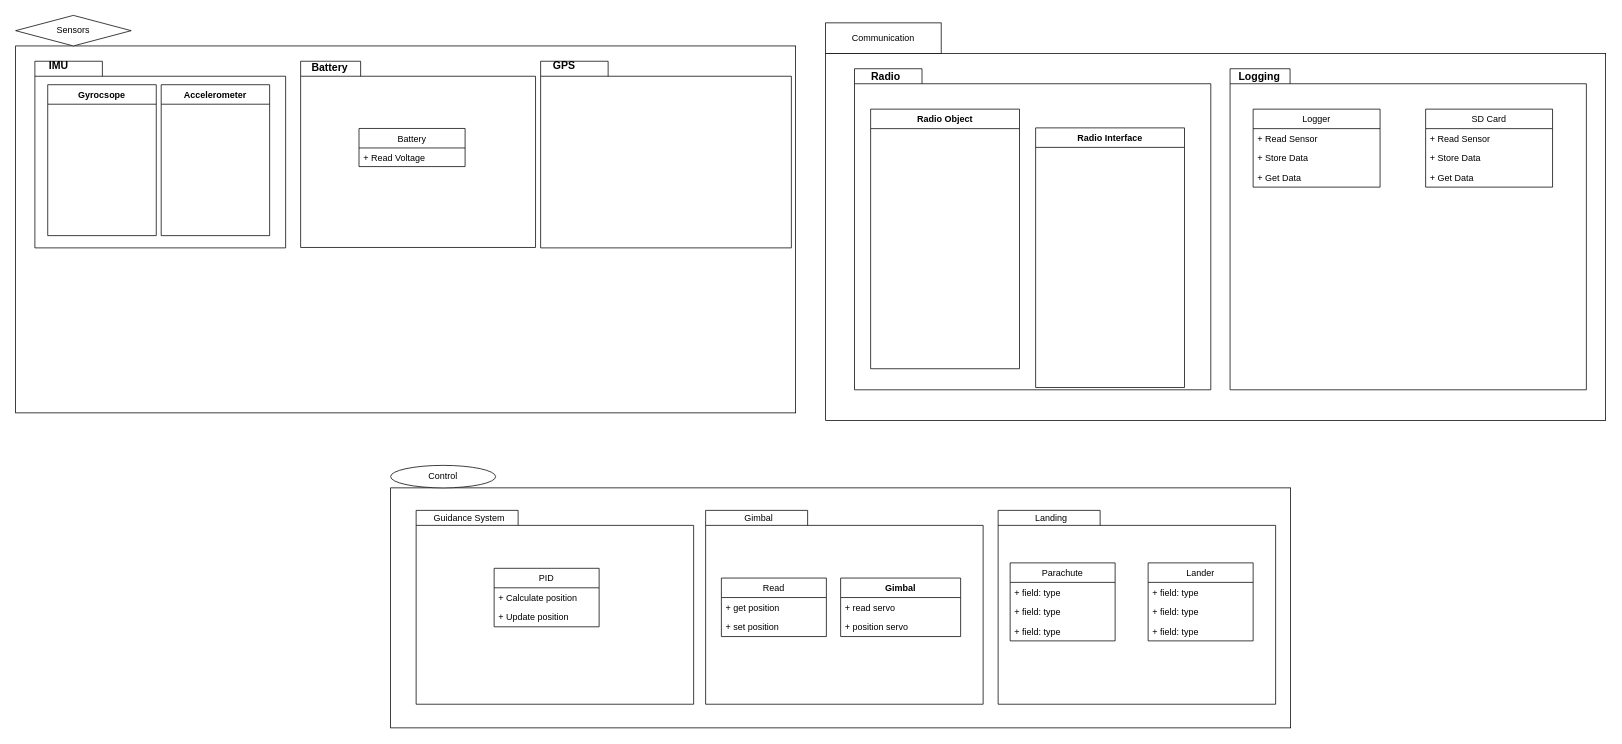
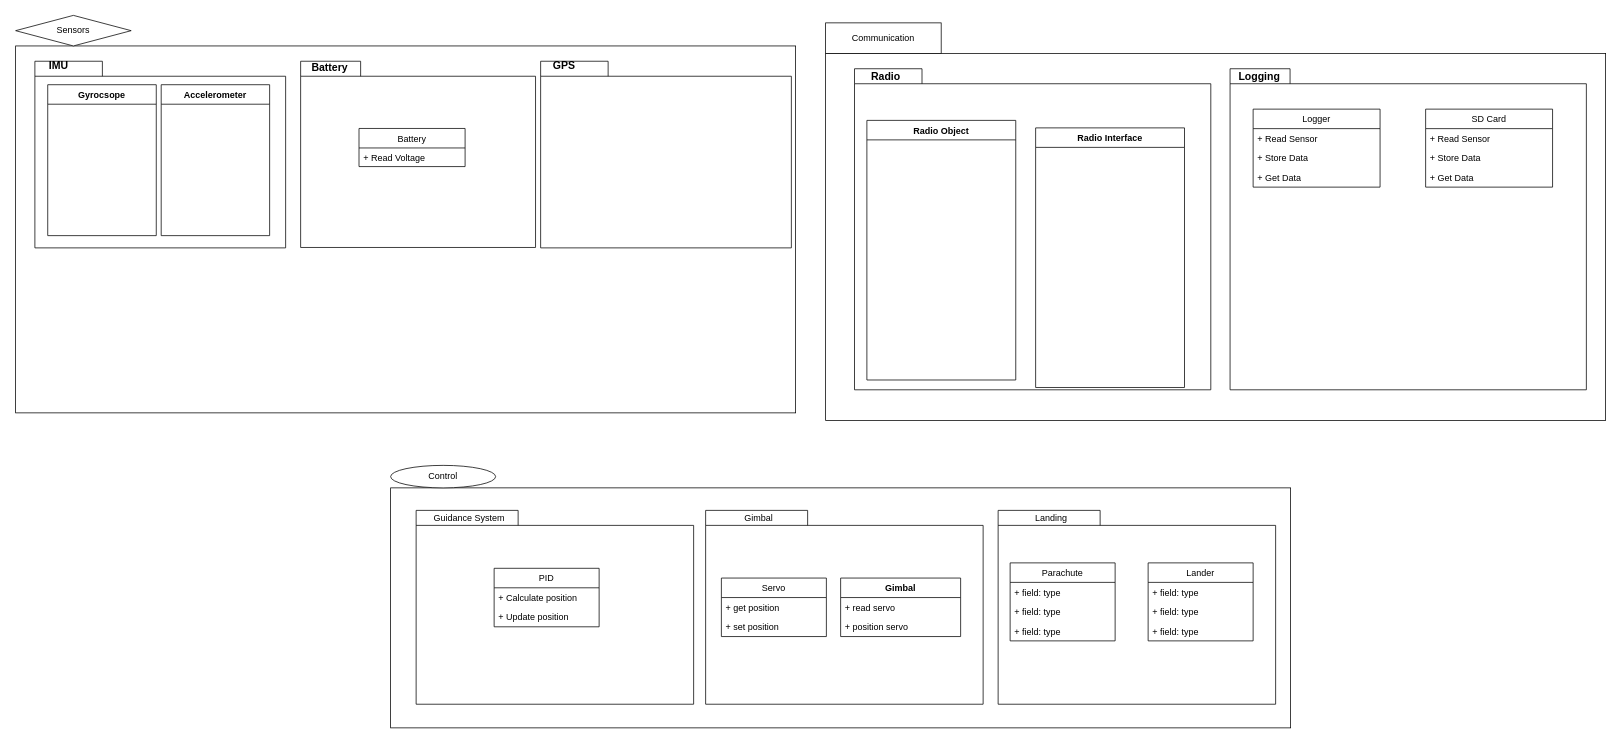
node "Radio Object": moved (945, 239) -> (941, 250)
node "Read": label "Read" -> "Servo"
